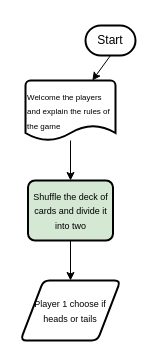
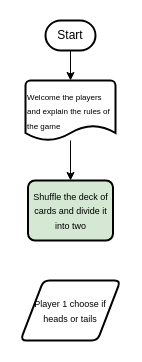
node "Start": moved (111, 41) -> (71, 36)
edge "Shuffle the deck of cards and divide it into two" -> "Player 1 choose if heads or tails": removed
